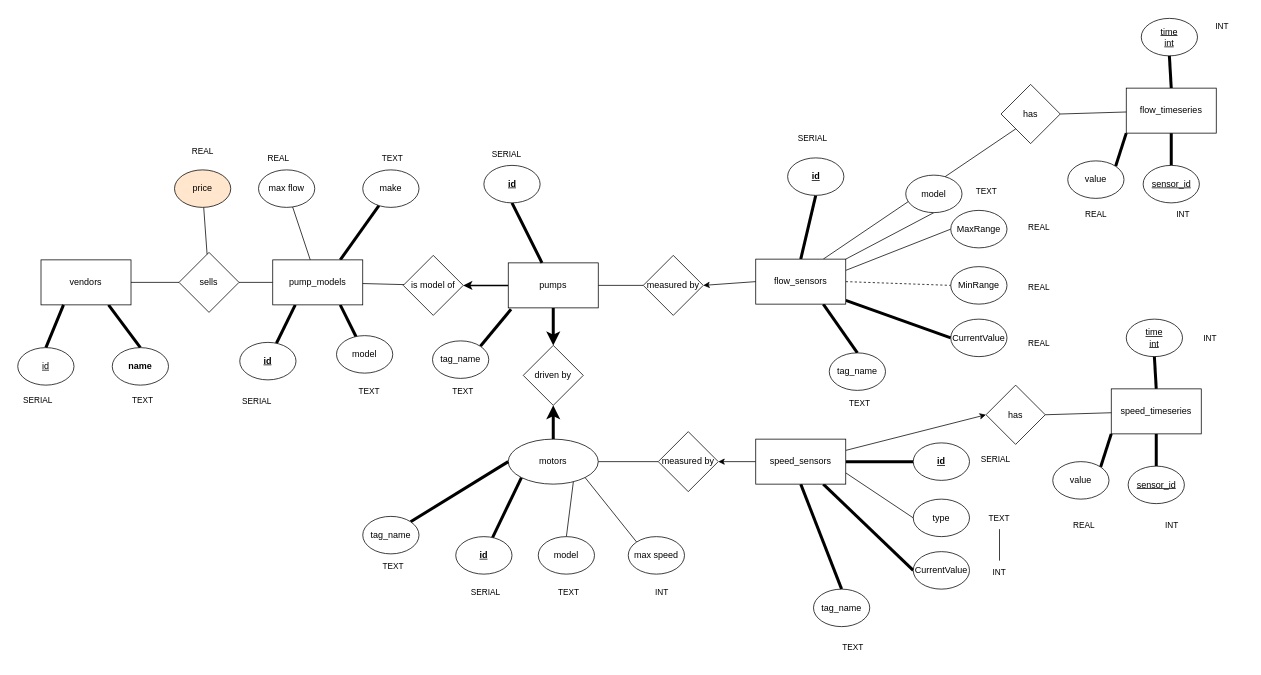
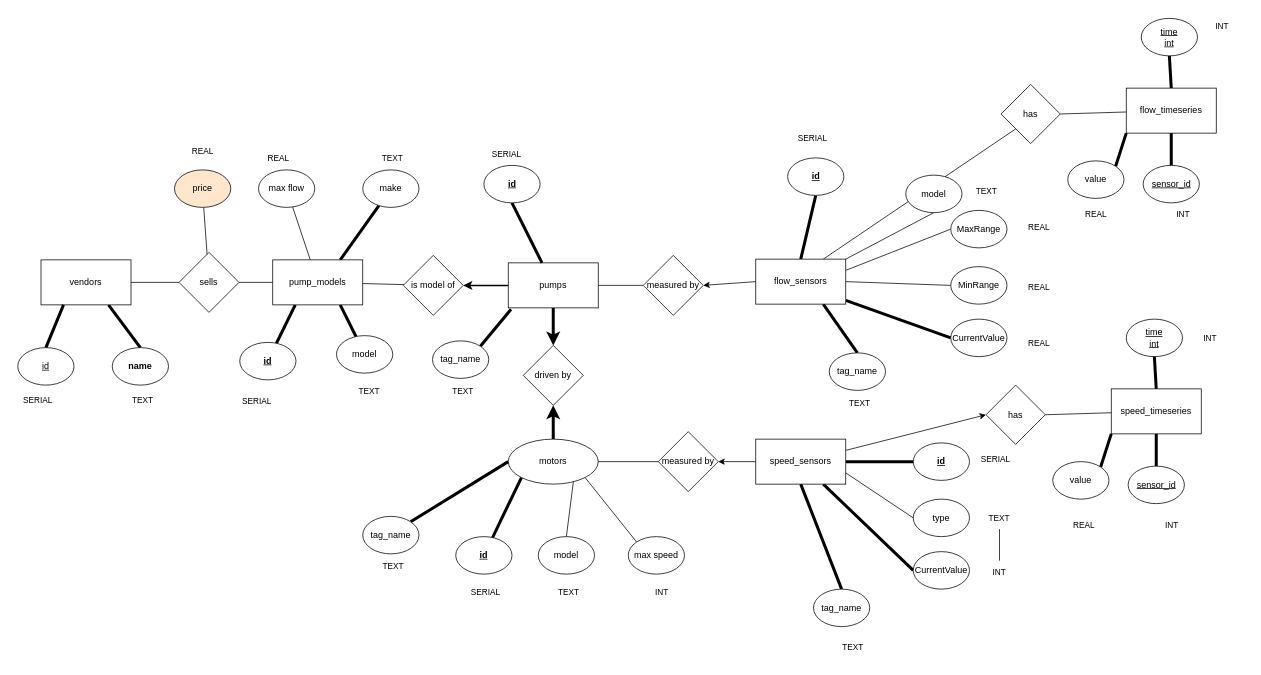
edge "flow_sensors" -- "MinRange": style dashed -> solid
